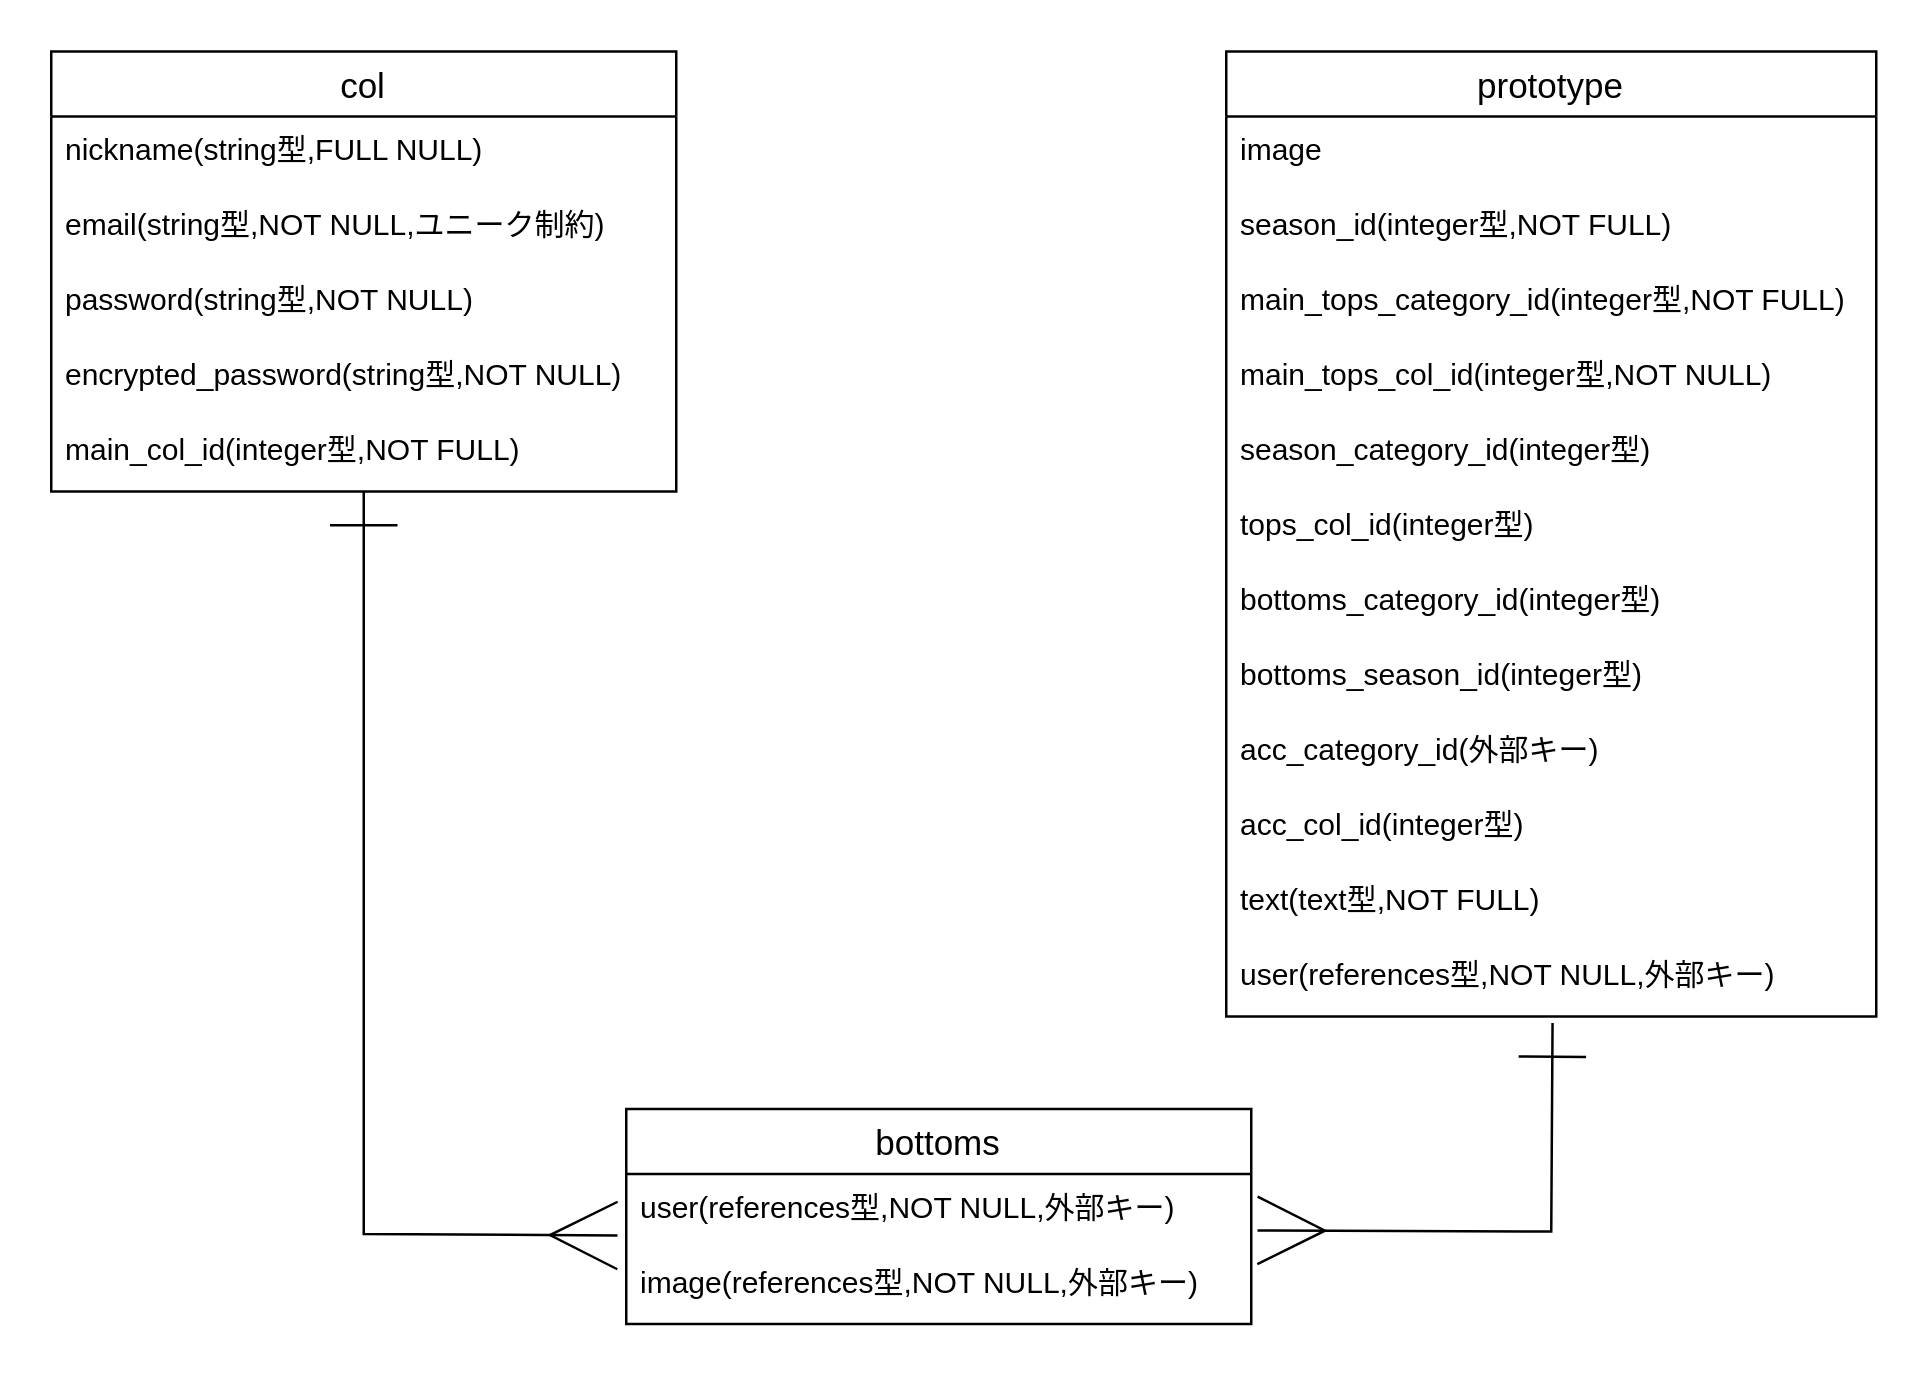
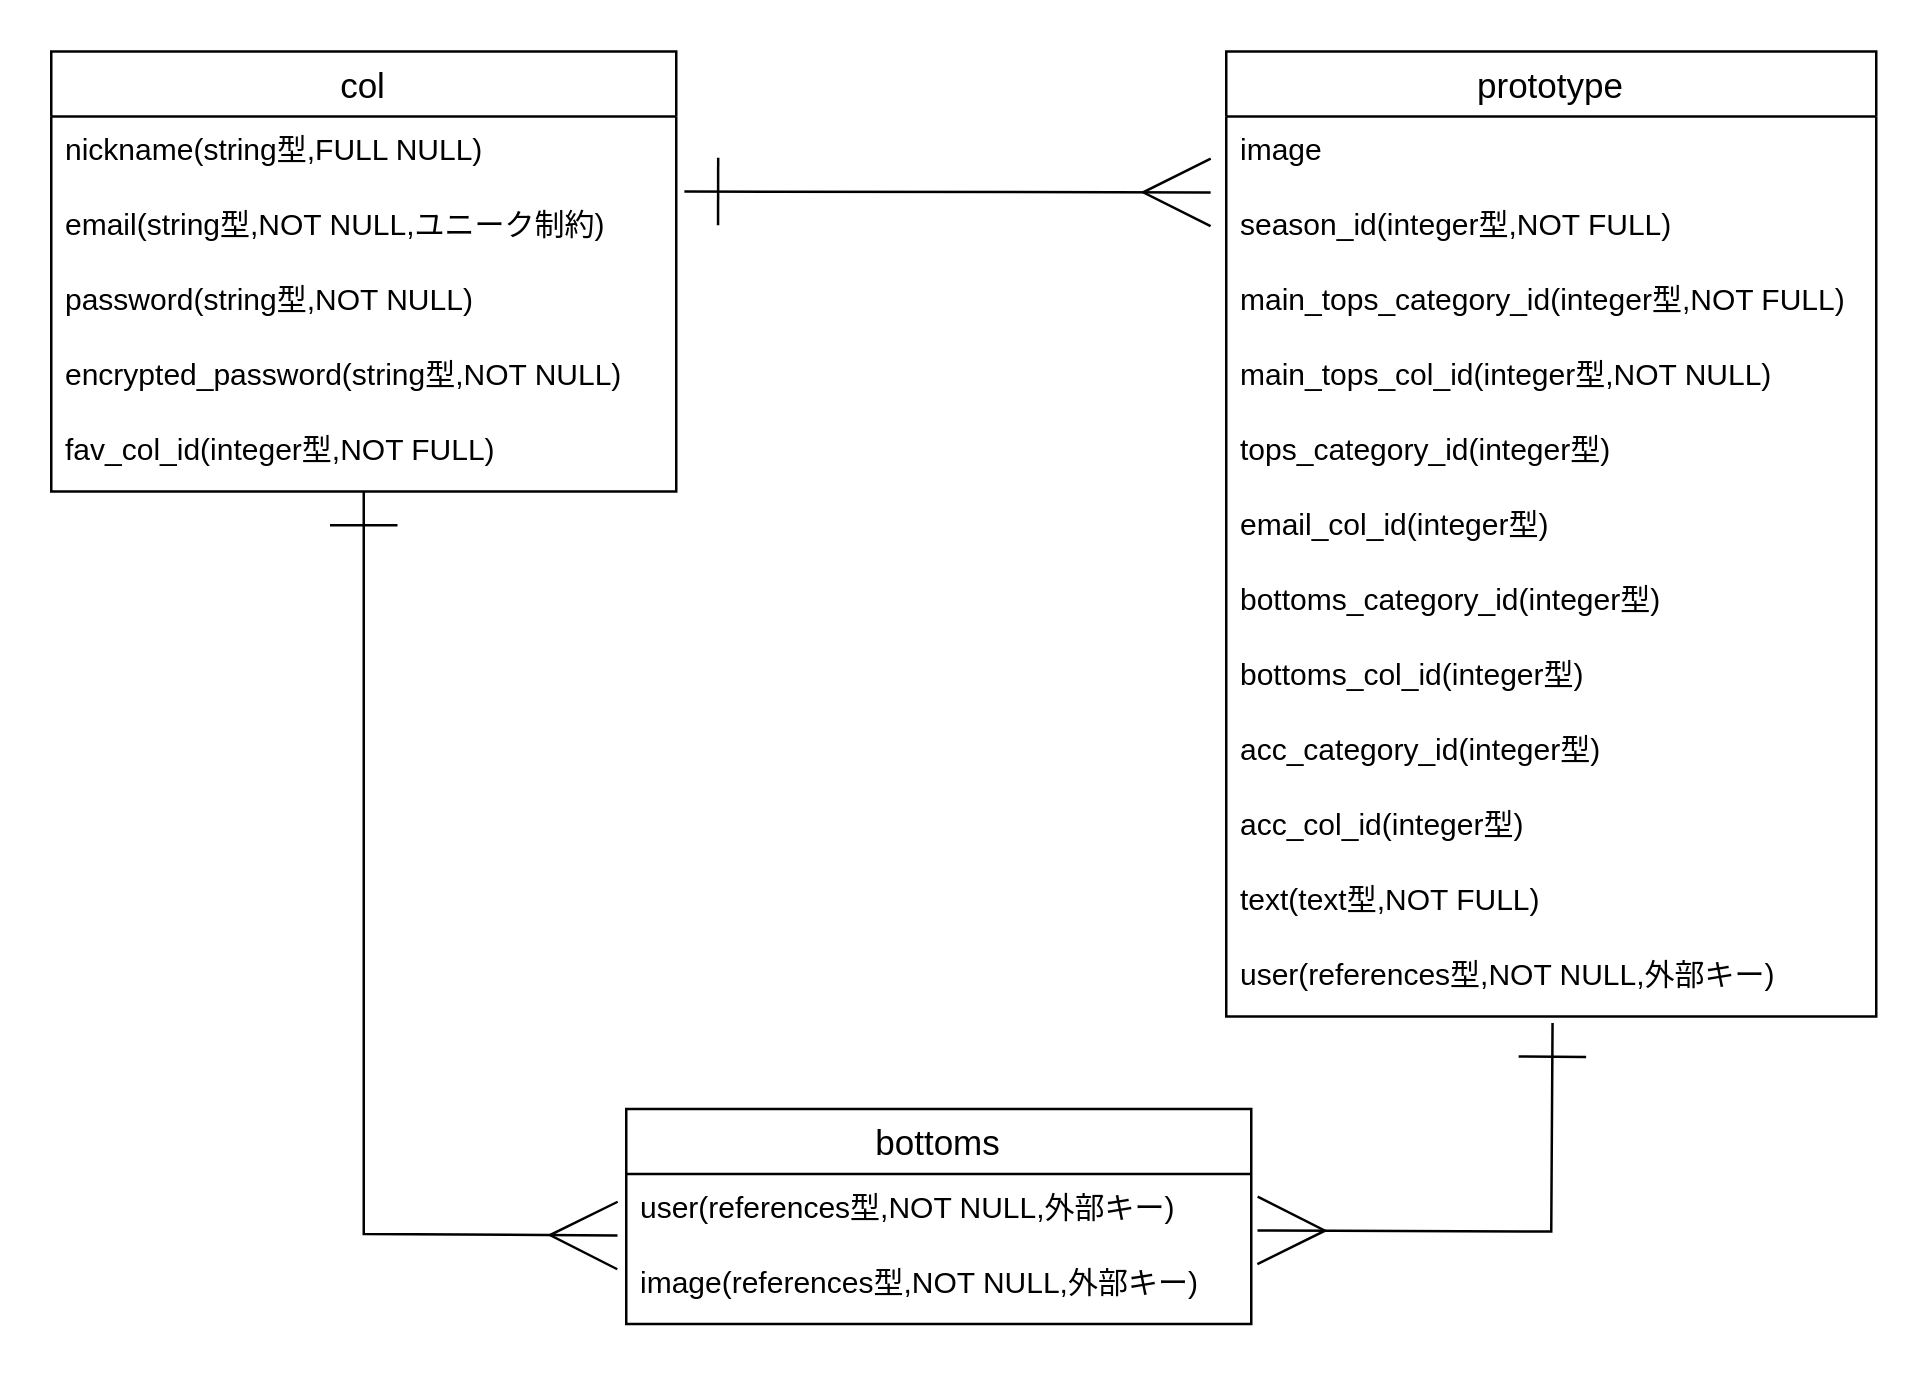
edge "nickname(string型,FULL NULL)" -- "season_id(integer型,NOT FULL)": added
node "main_col_id(integer型,NOT FULL)": label "main_col_id(integer型,NOT FULL)" -> "fav_col_id(integer型,NOT FULL)"
node "season_category_id(integer型)": label "season_category_id(integer型)" -> "tops_category_id(integer型)"
node "tops_col_id(integer型)": label "tops_col_id(integer型)" -> "email_col_id(integer型)"
node "bottoms_season_id(integer型)": label "bottoms_season_id(integer型)" -> "bottoms_col_id(integer型)"
node "acc_category_id(外部キー)": label "acc_category_id(外部キー)" -> "acc_category_id(integer型)"
